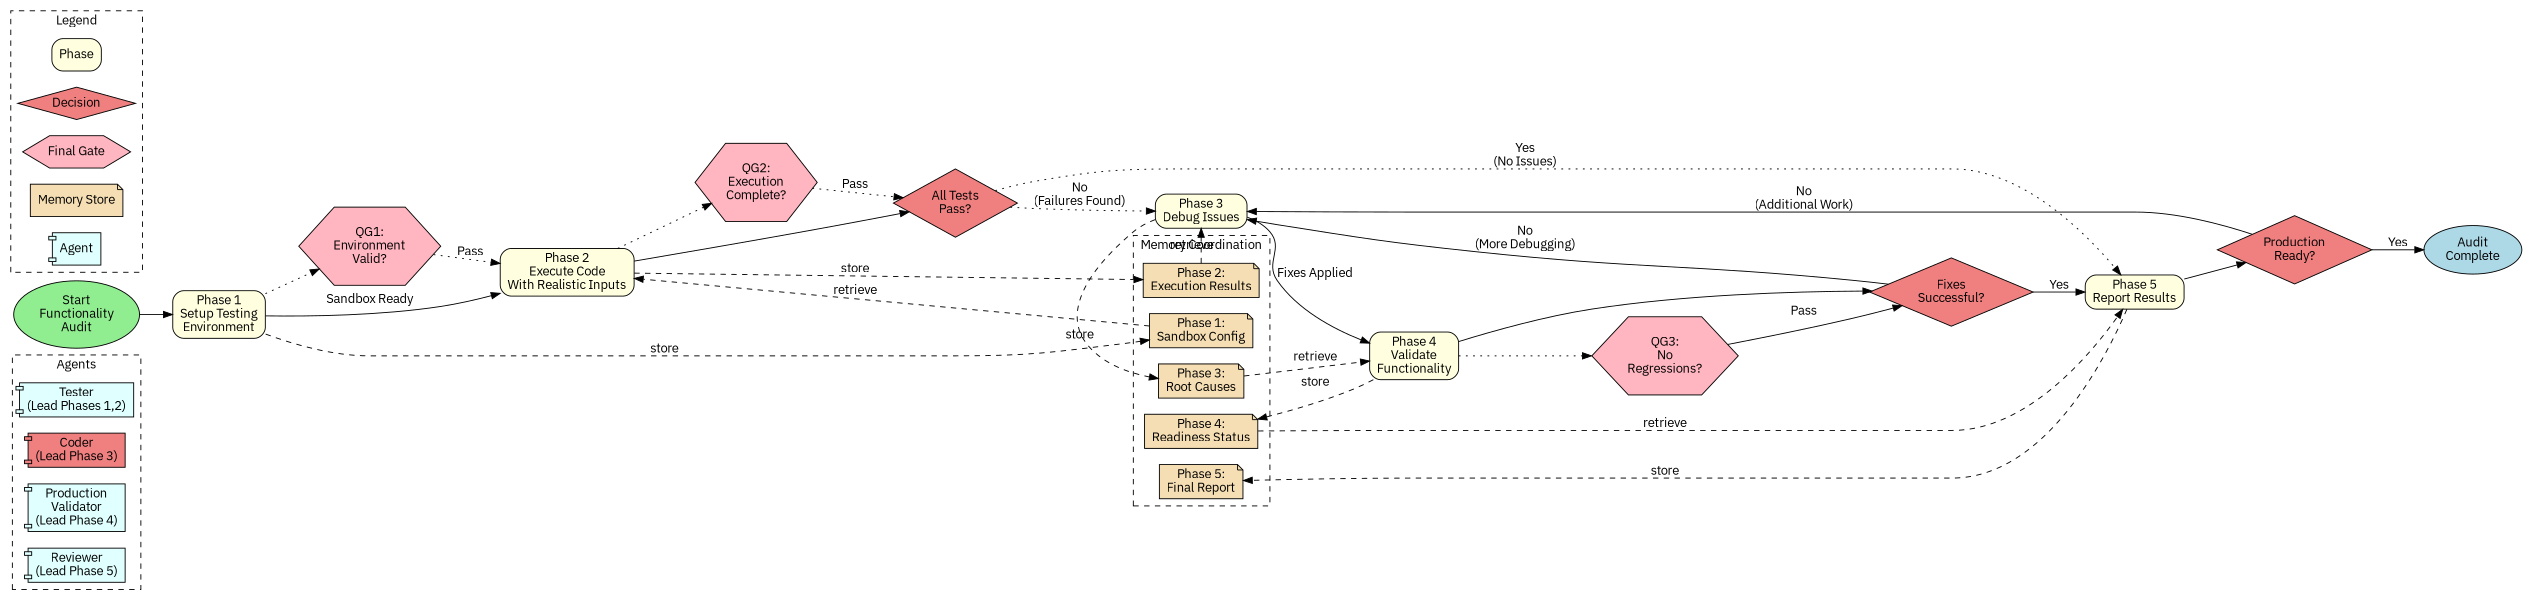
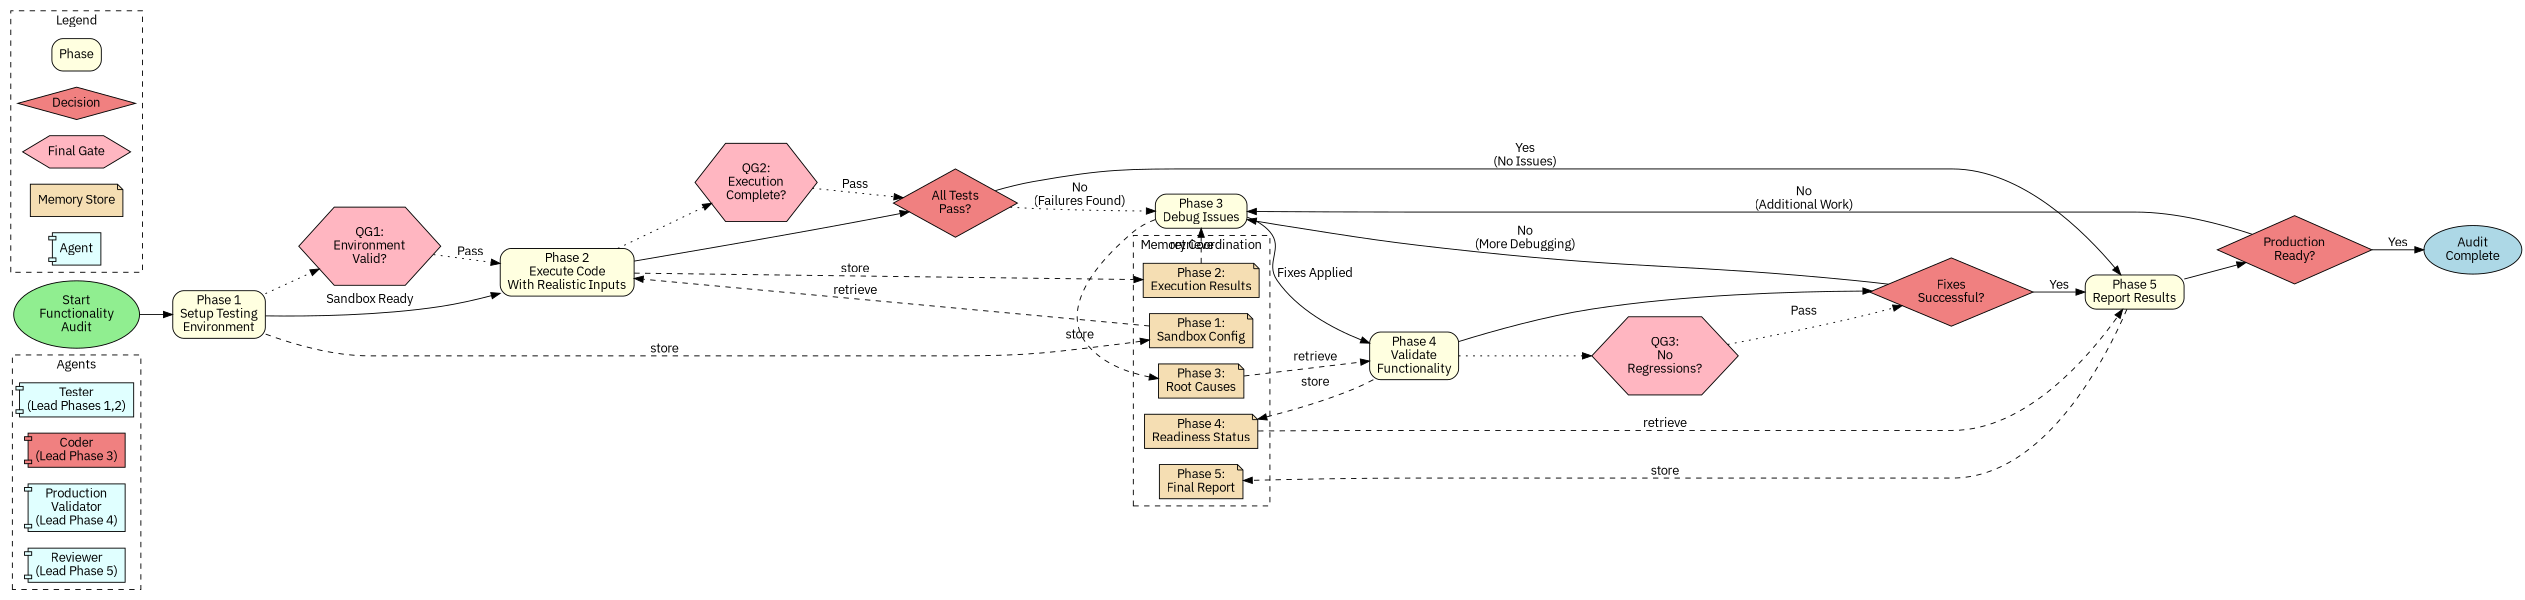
edge "All Tests Pass?" -> "Phase 5 Report Results": style dotted -> solid
edge "QG3: No Regressions?" -> "Fixes Successful?": style solid -> dotted
